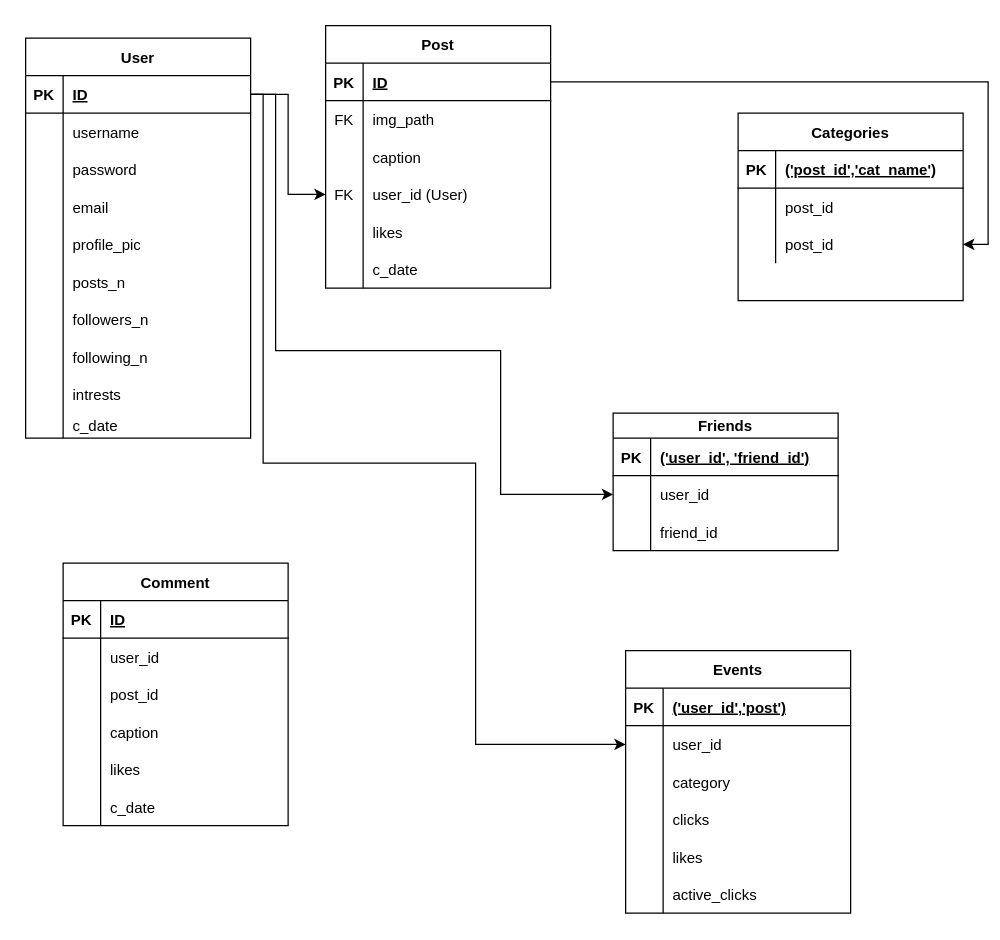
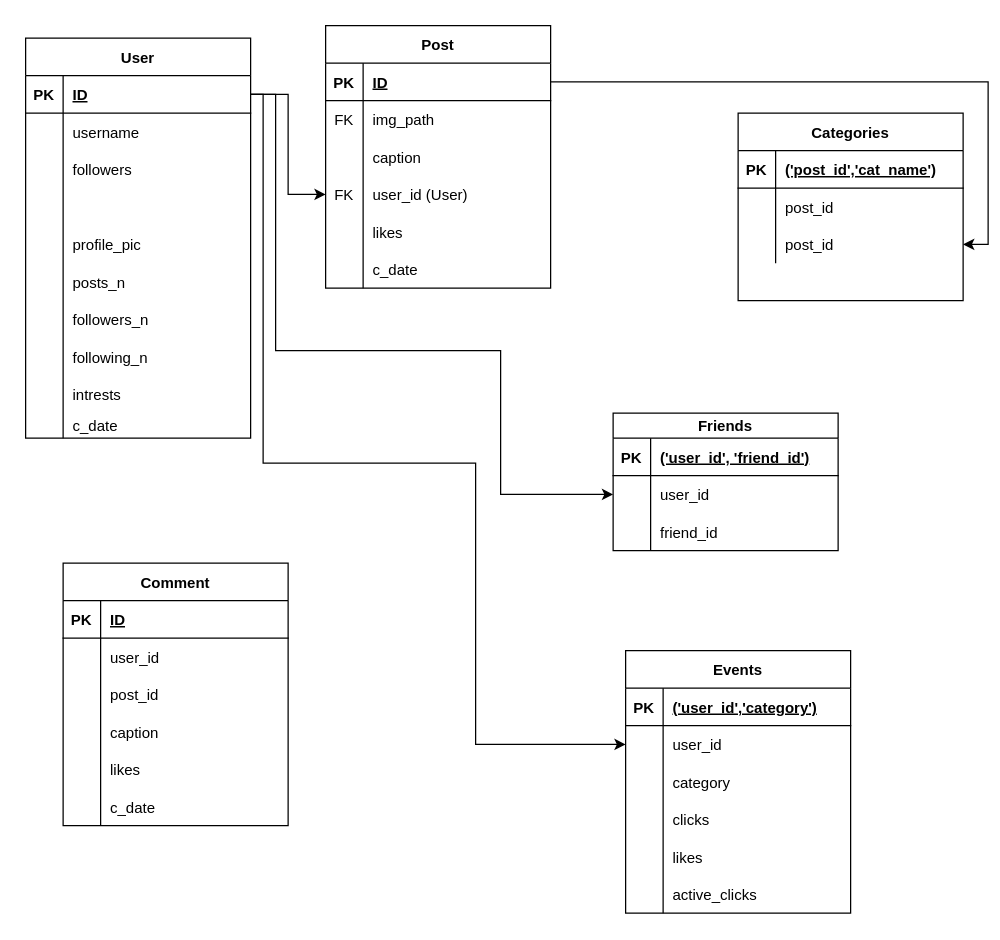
node "password": label "password" -> "followers"
node "email": removed
node "('user_id','post')": label "('user_id','post')" -> "('user_id','category')"
